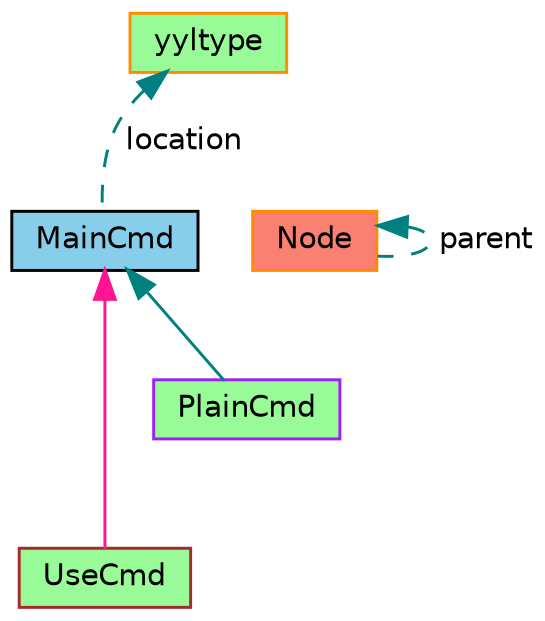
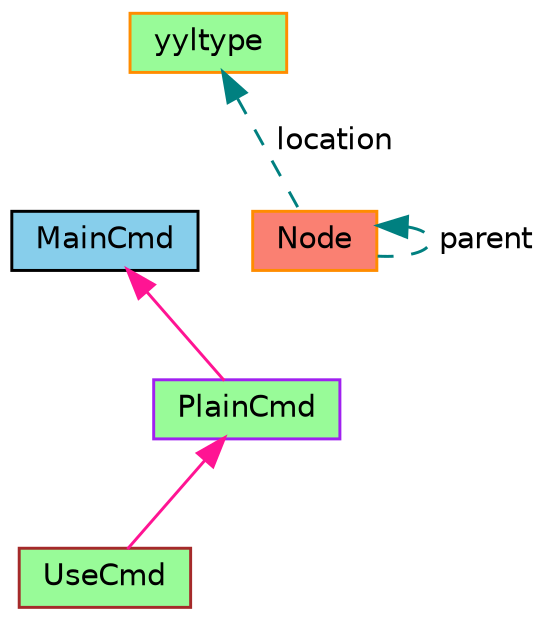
edge "MainCmd" -> "yyltype": now "Node" -> "yyltype"
edge "PlainCmd" -> "MainCmd": color teal -> deeppink
edge "UseCmd" -> "MainCmd": now "UseCmd" -> "PlainCmd"
